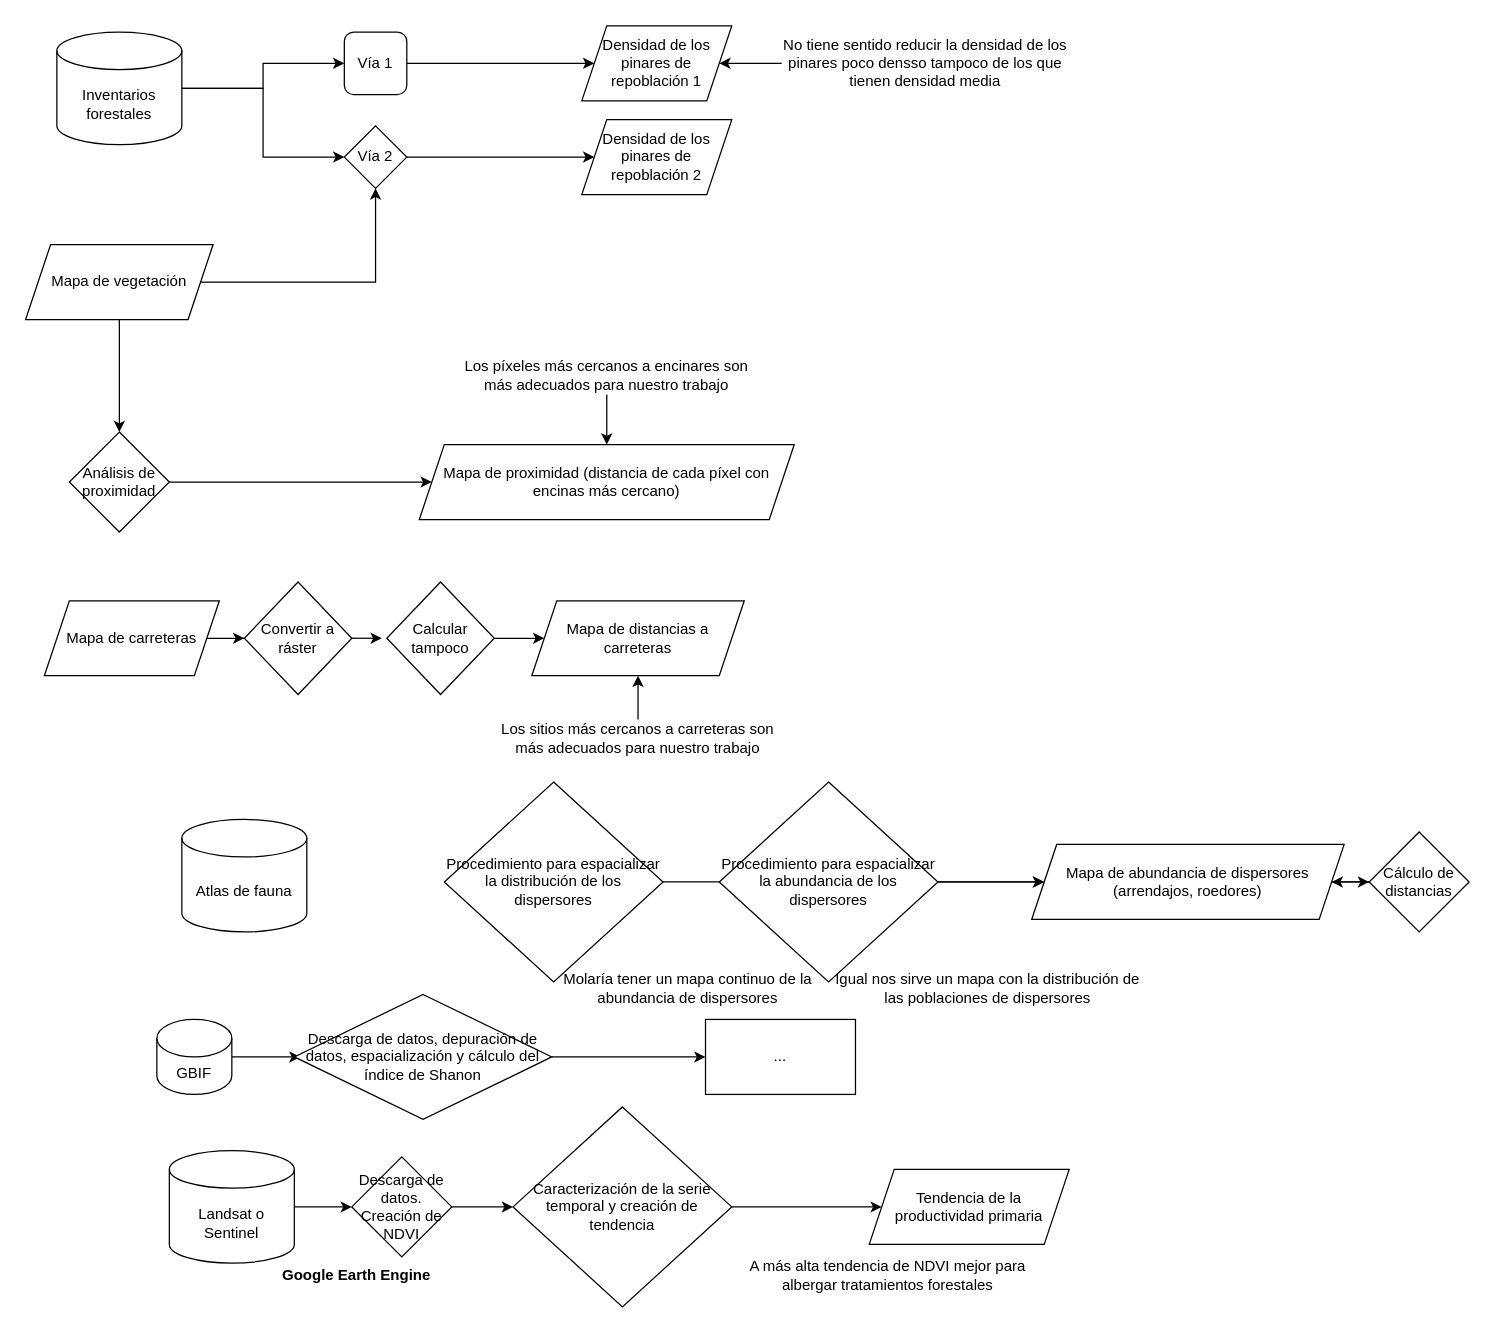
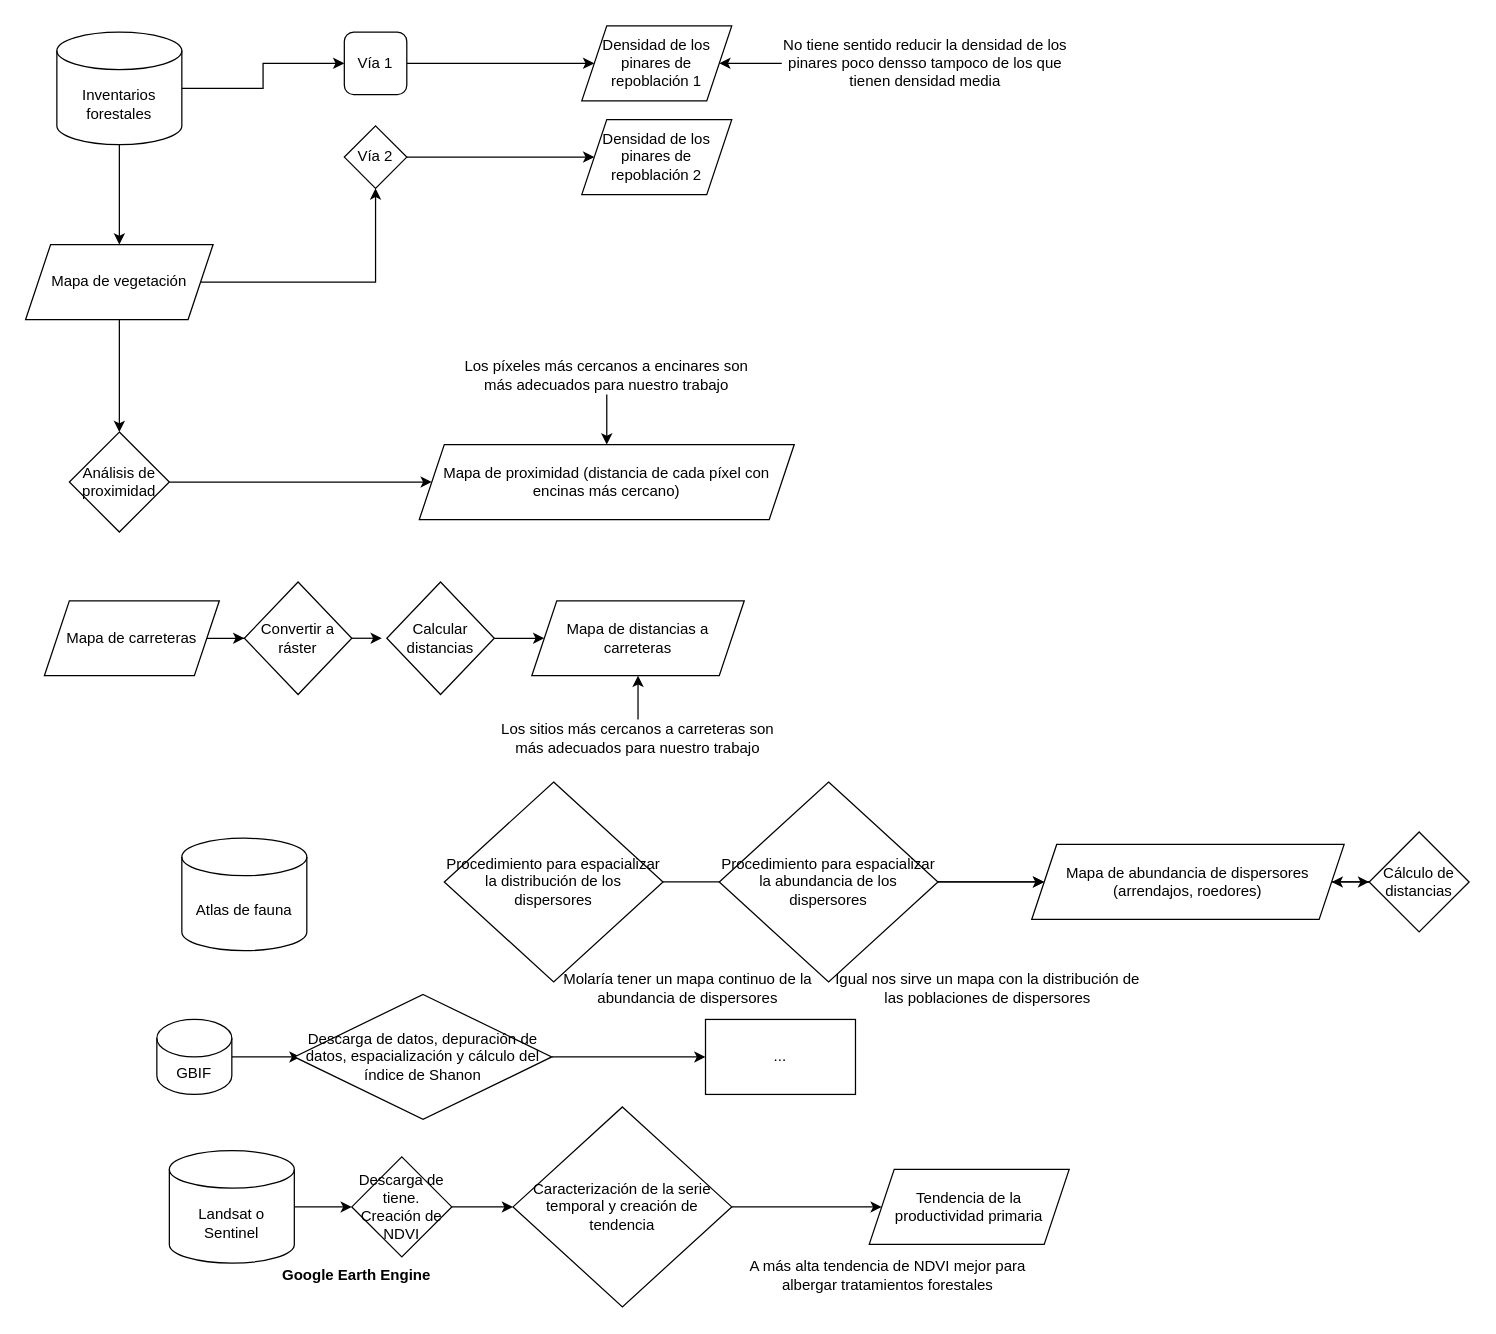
edge "Inventarios forestales" -> "Vía 2": now "Inventarios forestales" -> "Mapa de vegetación"
node "Calcular tampoco": label "Calcular tampoco" -> "Calcular distancias"
node "Atlas de fauna": moved (244, 876) -> (244, 894)
node "Descarga de datos. Creación de NDVI": label "Descarga de datos. Creación de NDVI" -> "Descarga de tiene. Creación de NDVI"
